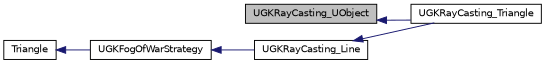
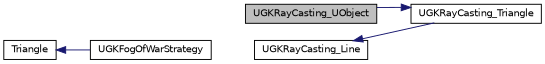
edge "UGKRayCasting_Triangle" -> "UGKRayCasting_UObject": reversed
edge "UGKRayCasting_Line" -> "UGKFogOfWarStrategy": removed
